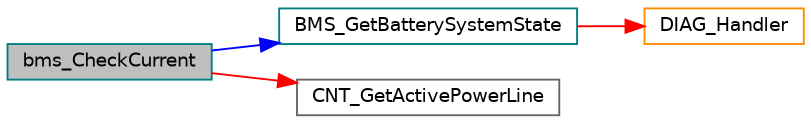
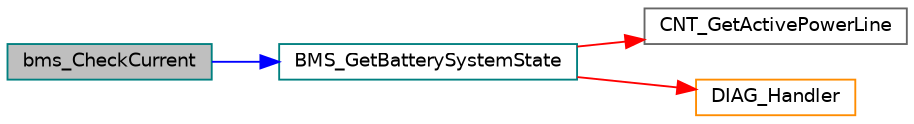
edge "bms_CheckCurrent" -> "CNT_GetActivePowerLine": now "BMS_GetBatterySystemState" -> "CNT_GetActivePowerLine"
